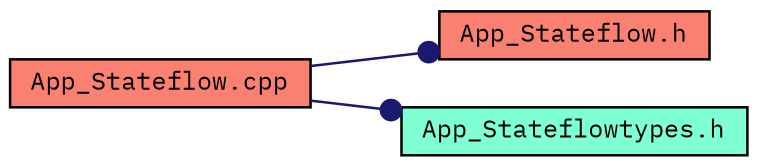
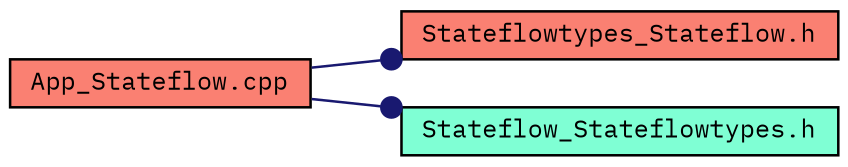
node "App_Stateflow.h": label "App_Stateflow.h" -> "Stateflowtypes_Stateflow.h"
node "App_Stateflowtypes.h": label "App_Stateflowtypes.h" -> "Stateflow_Stateflowtypes.h"
